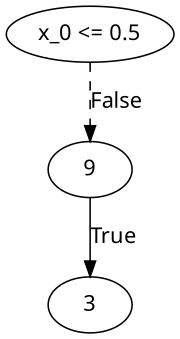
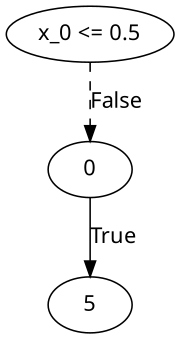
node "9": label "9" -> "0"
node "3": label "3" -> "5"
